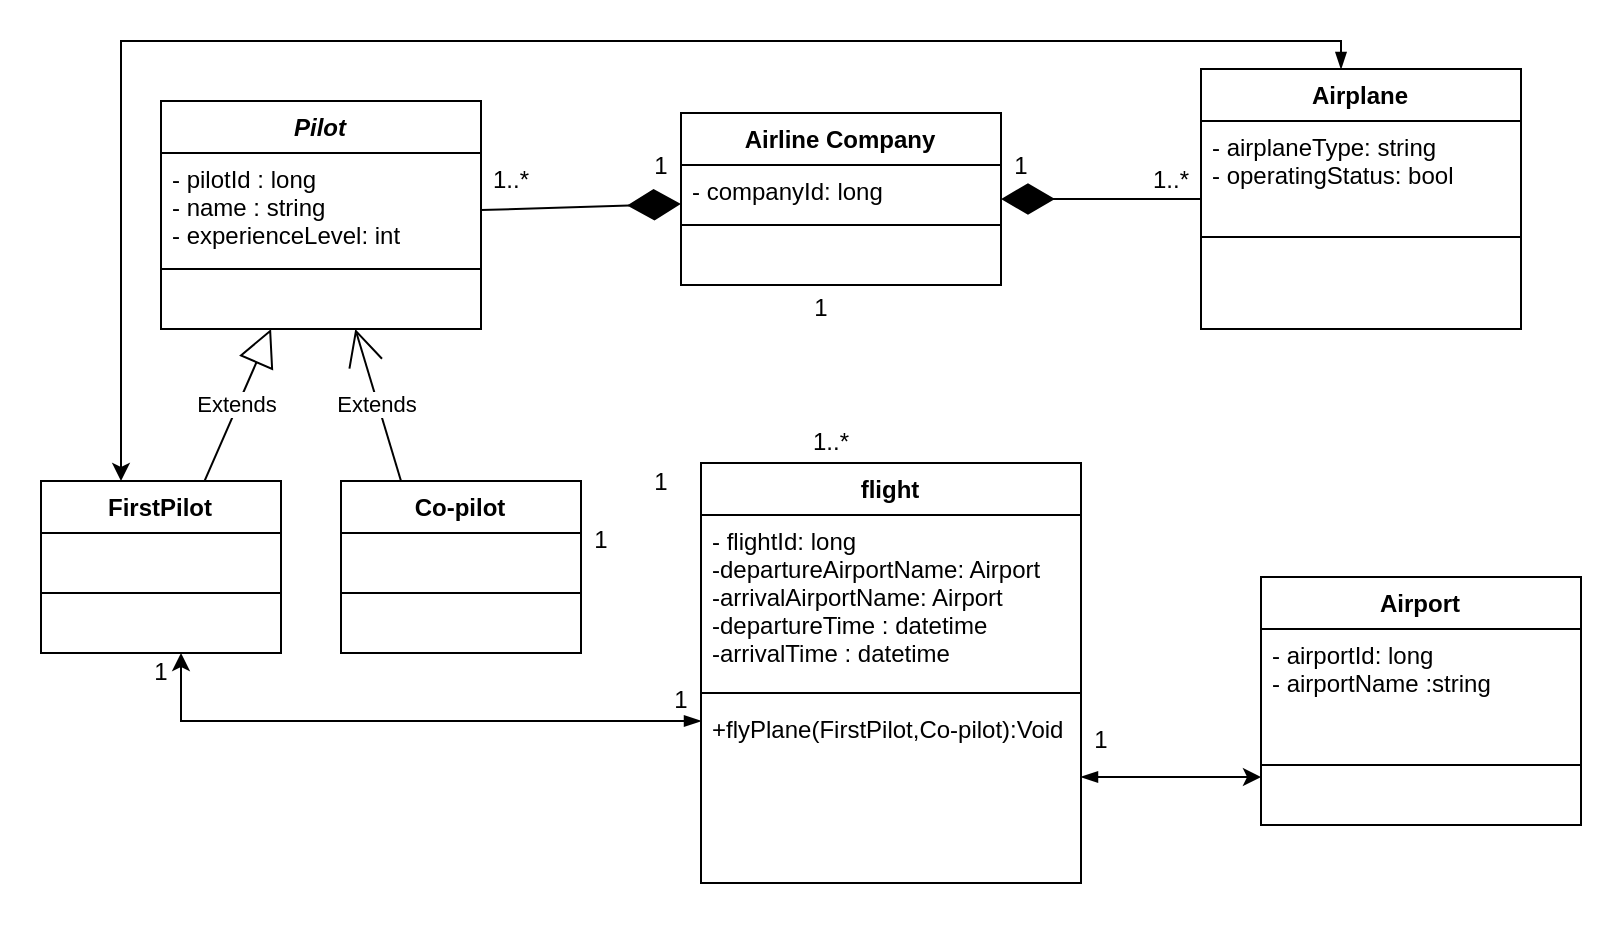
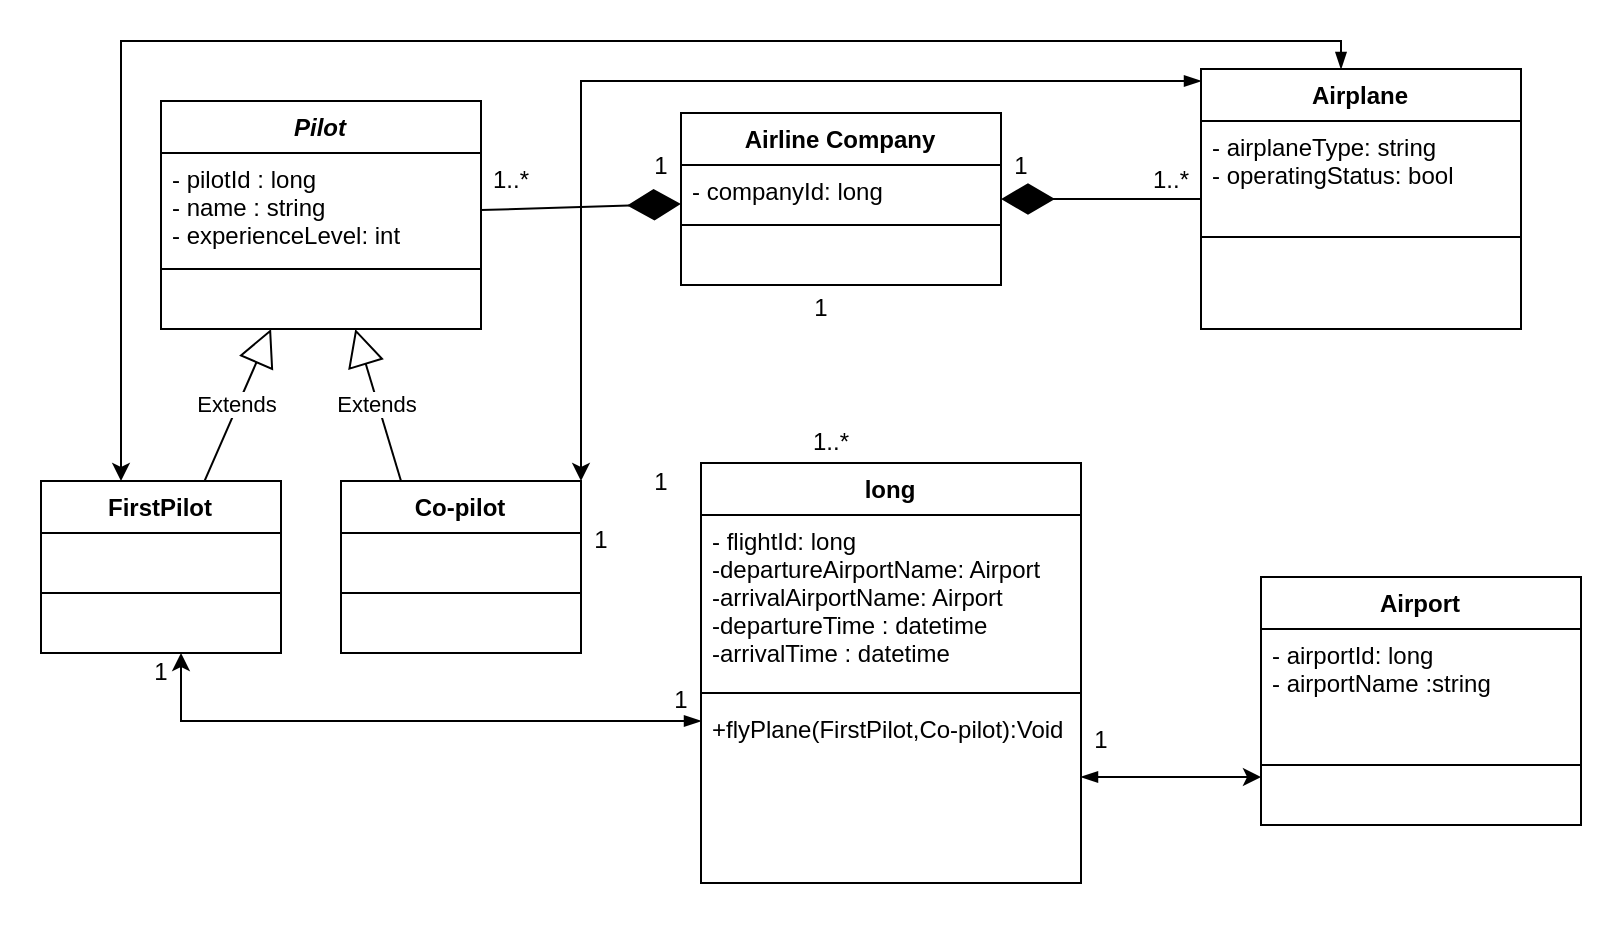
edge "Airplane" -- "Co-pilot": added
edge "Co-pilot" -> "Pilot": arrowhead open -> block
node "flight": label "flight" -> "long"
